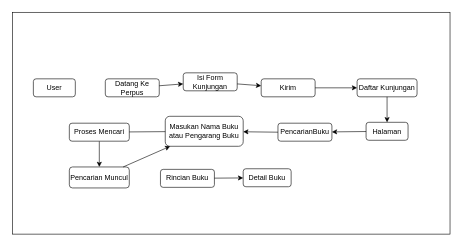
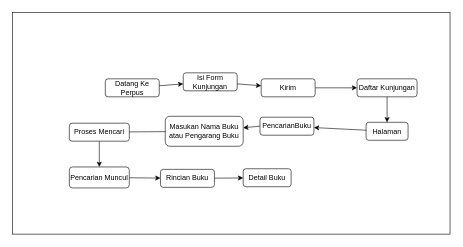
node "User": removed
node "PencarianBuku": moved (305, 132) -> (287, 126)
edge "Pencarian Muncul" -> "Masukan Nama Buku atau Pengarang Buku": now "Pencarian Muncul" -> "Rincian Buku"
